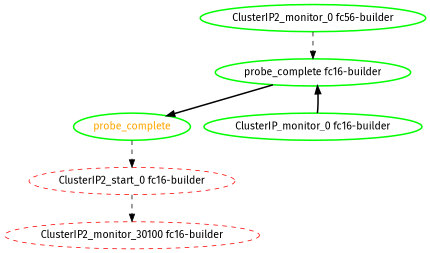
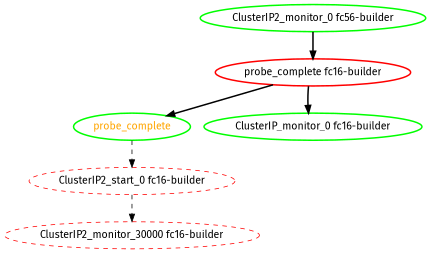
edge "ClusterIP2_monitor_0 fc56-builder" -> "probe_complete fc16-builder": style dashed -> bold
node "probe_complete fc16-builder": color green -> red
edge "ClusterIP_monitor_0 fc16-builder" -> "probe_complete fc16-builder": reversed
node "ClusterIP2_monitor_30100 fc16-builder": label "ClusterIP2_monitor_30100 fc16-builder" -> "ClusterIP2_monitor_30000 fc16-builder"
